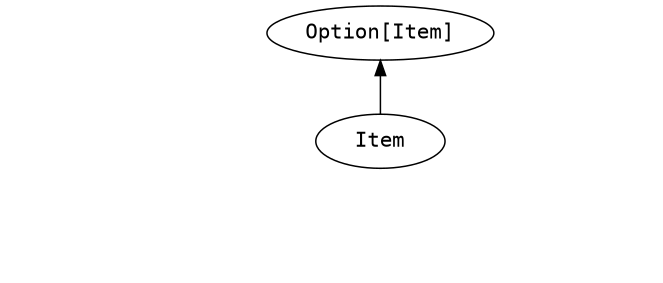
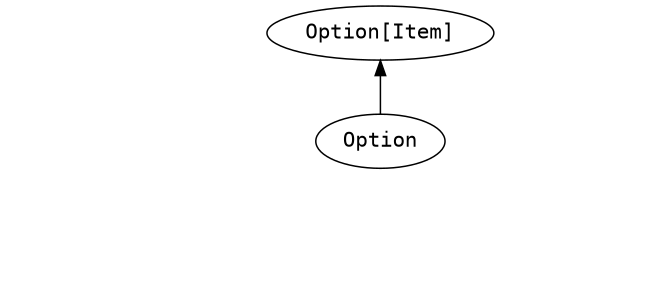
node "Item": label "Item" -> "Option"
